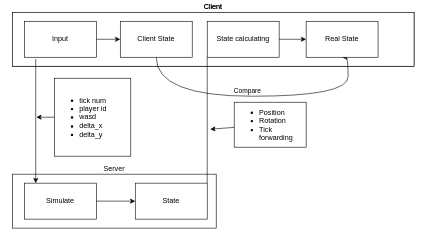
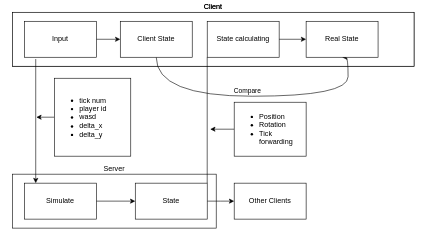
node "Position Rotation Tick forwarding": size 72x45 -> 72x54
edge "State" -> "Other Clients": added
node "Other Clients": added
